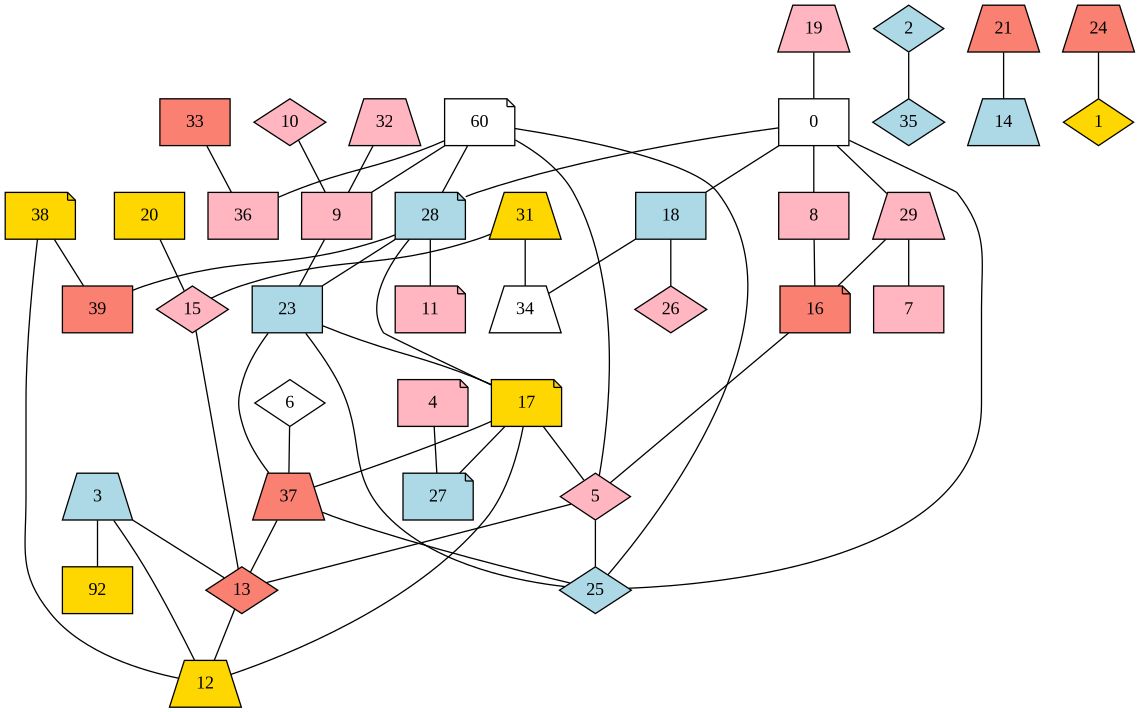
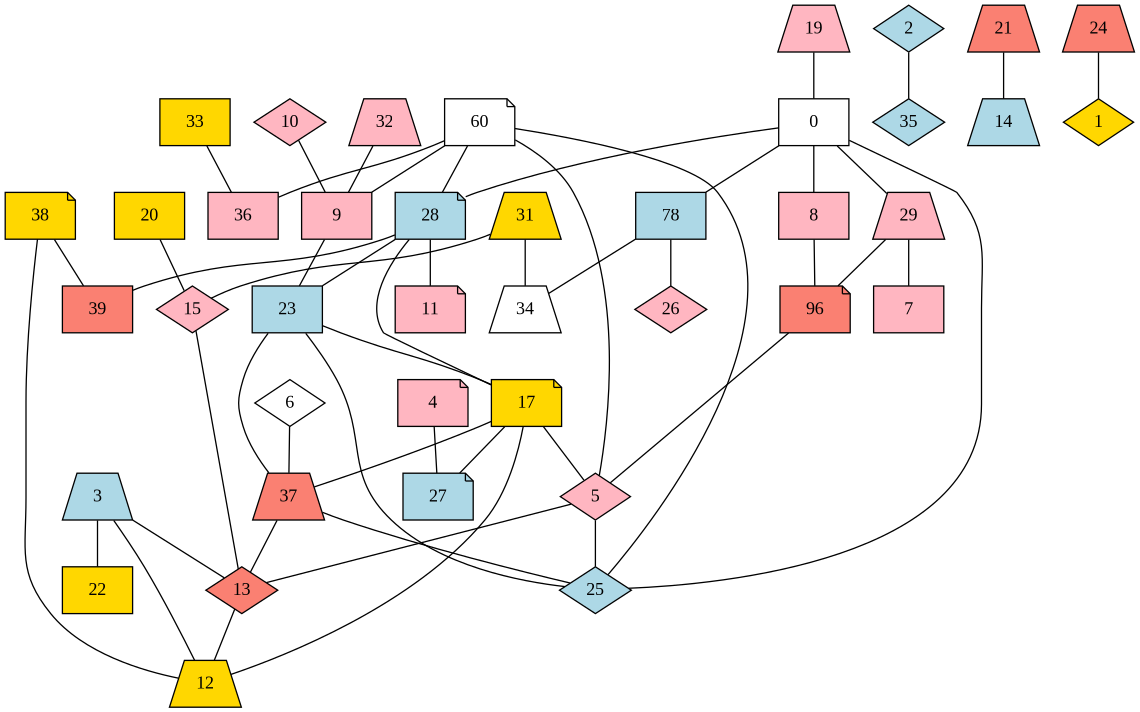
node "33": fillcolor salmon -> gold
node "18": label "18" -> "78"
node "16": label "16" -> "96"
node "92": label "92" -> "22"
